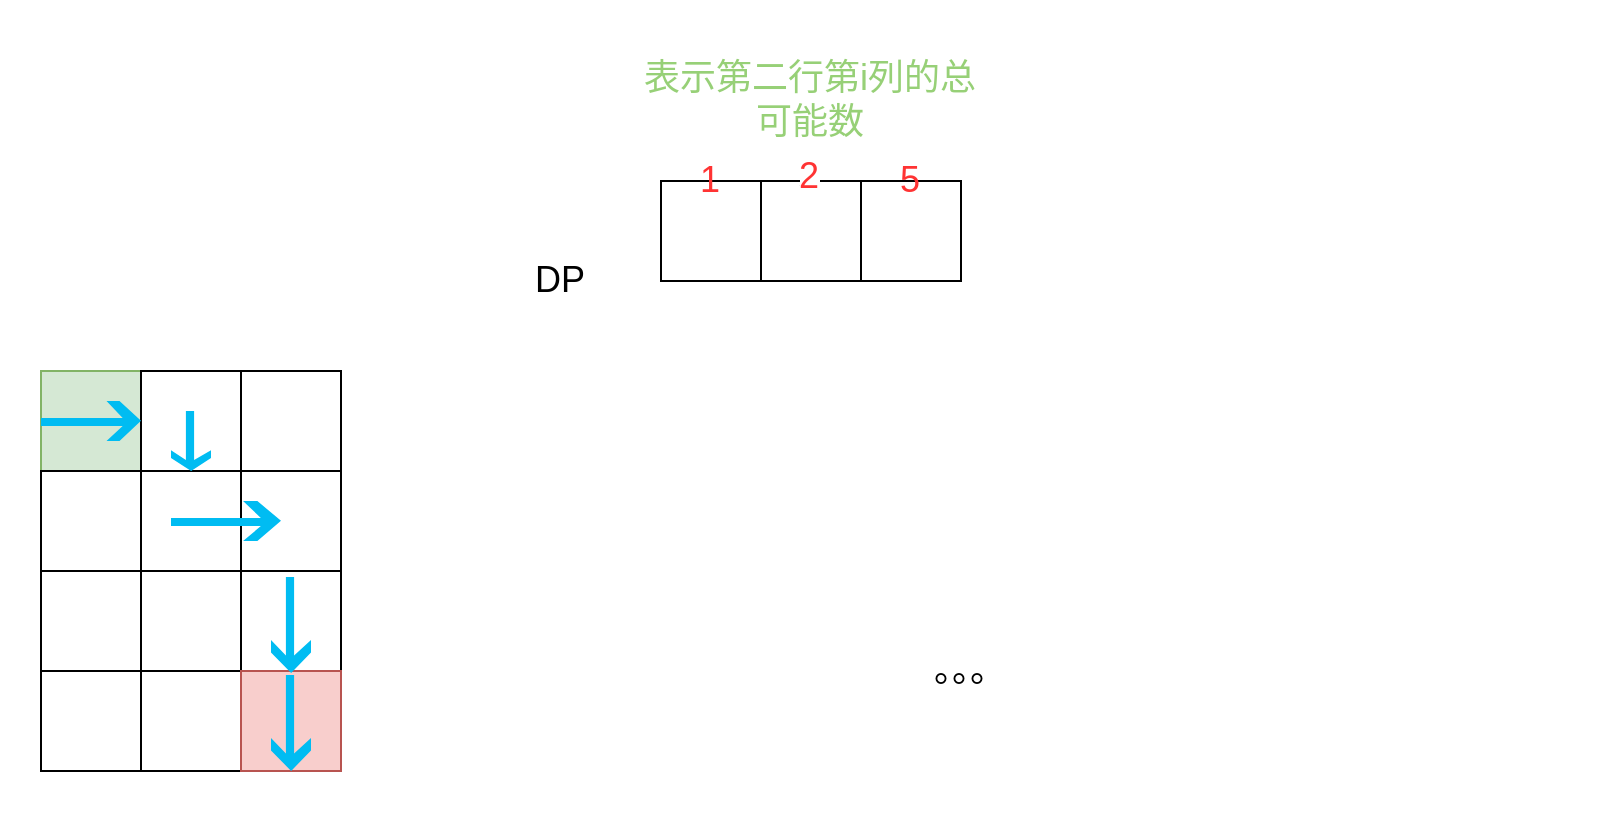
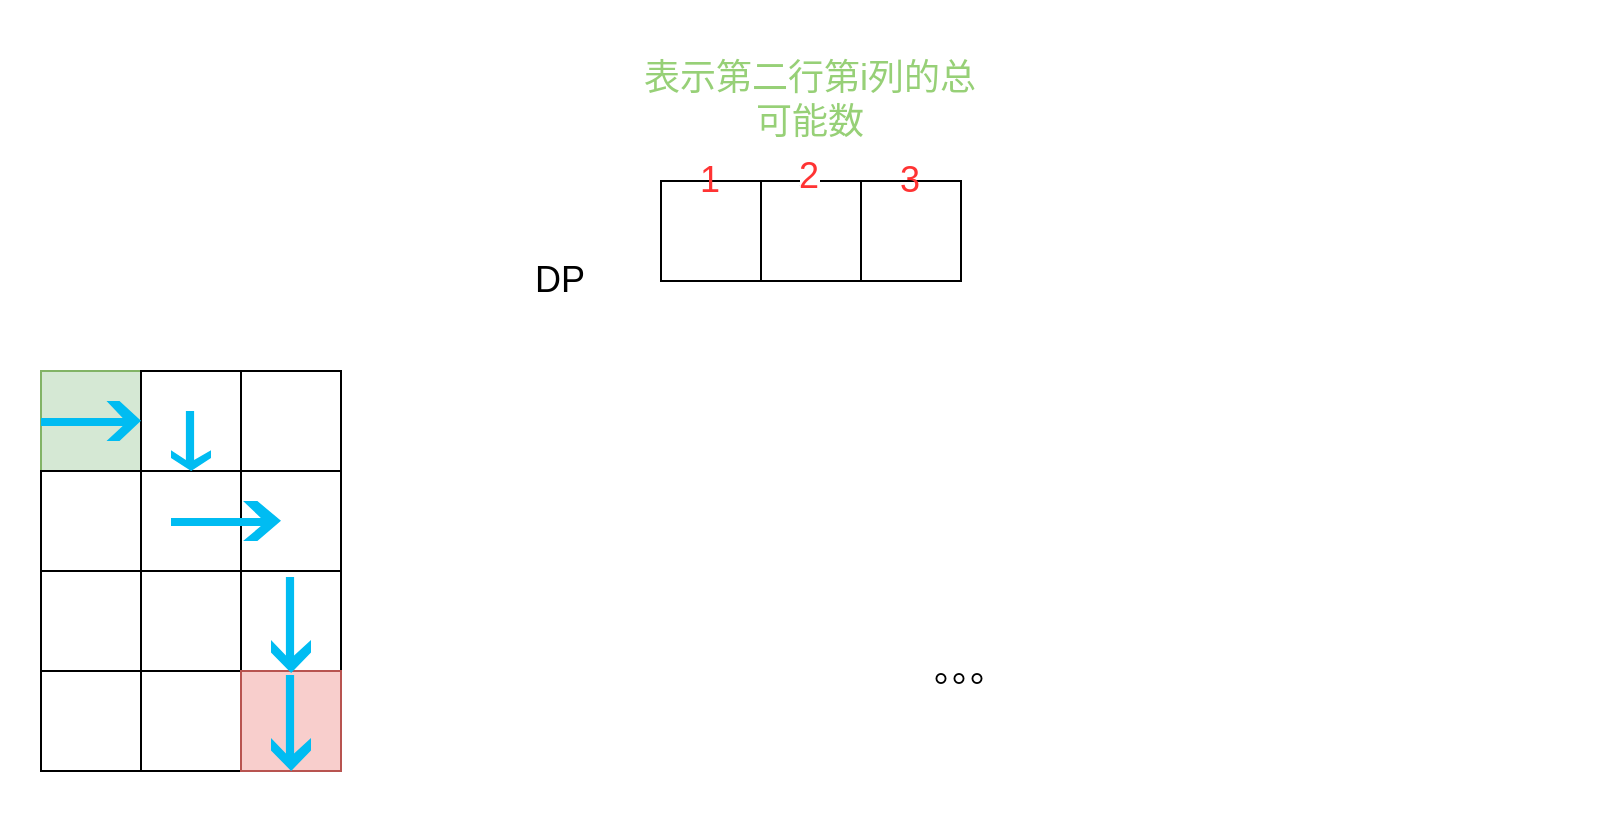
node "5": label "5" -> "3"
